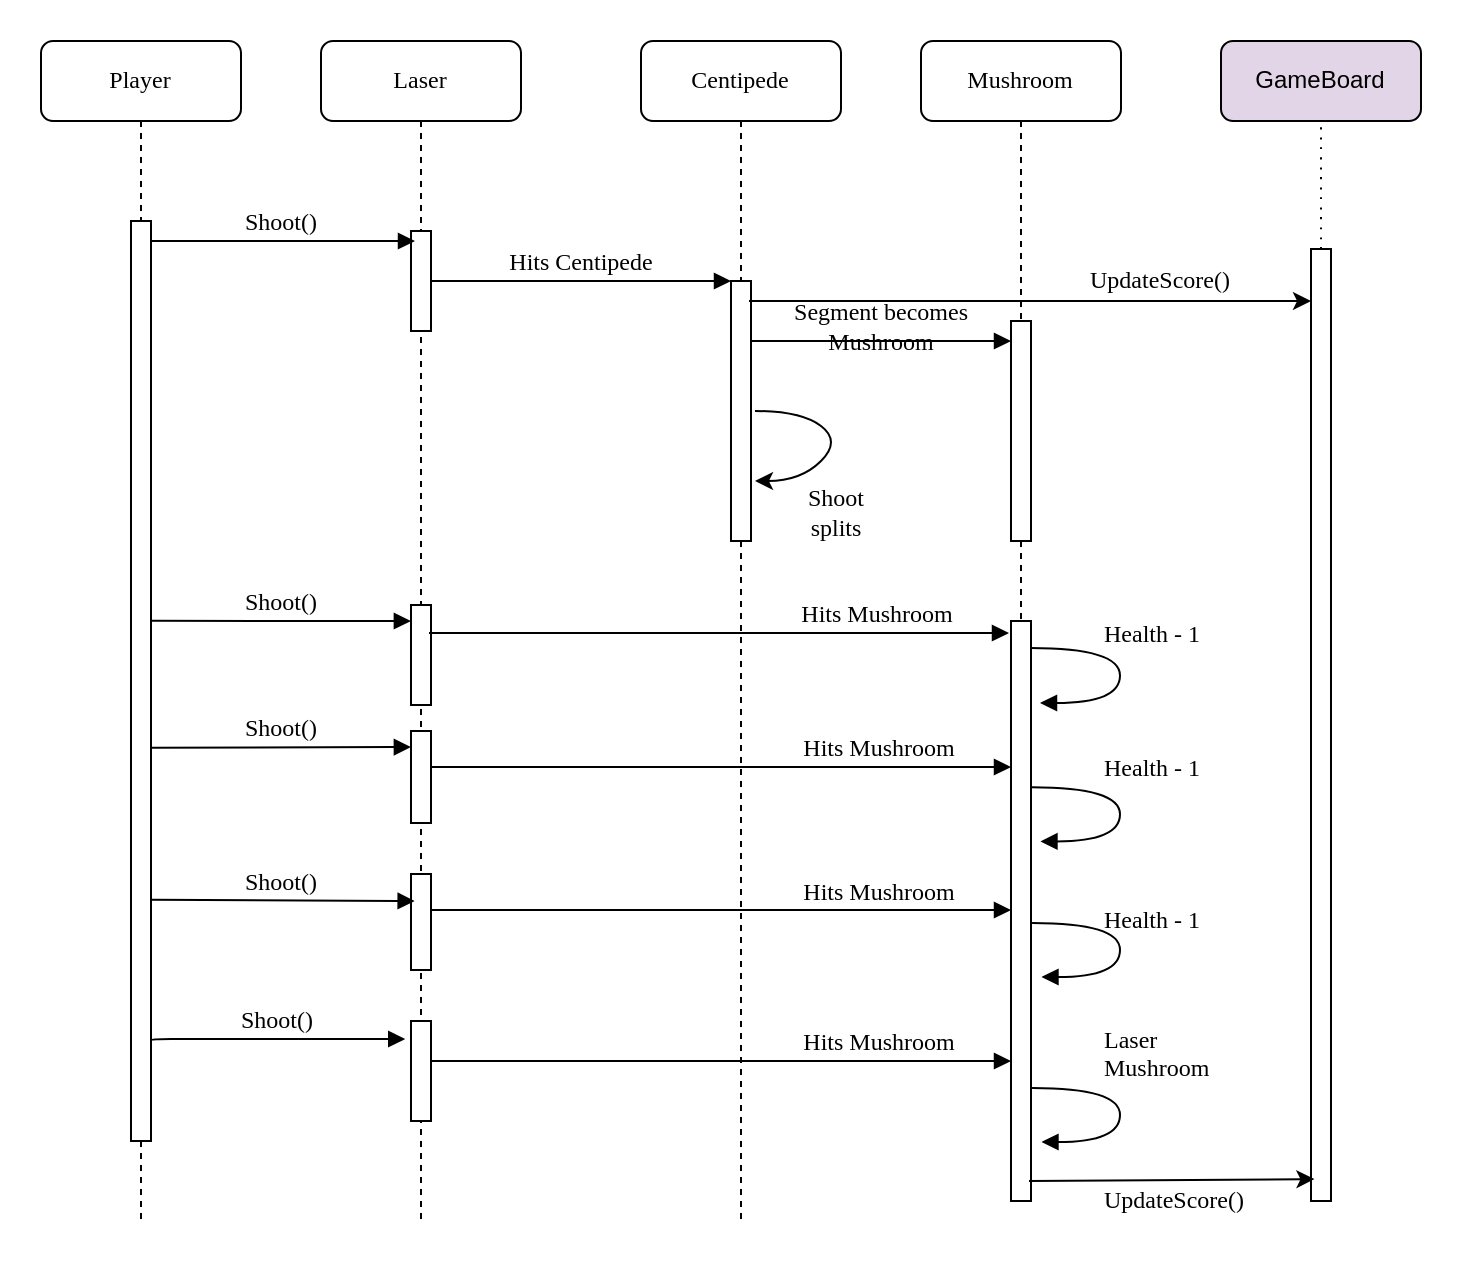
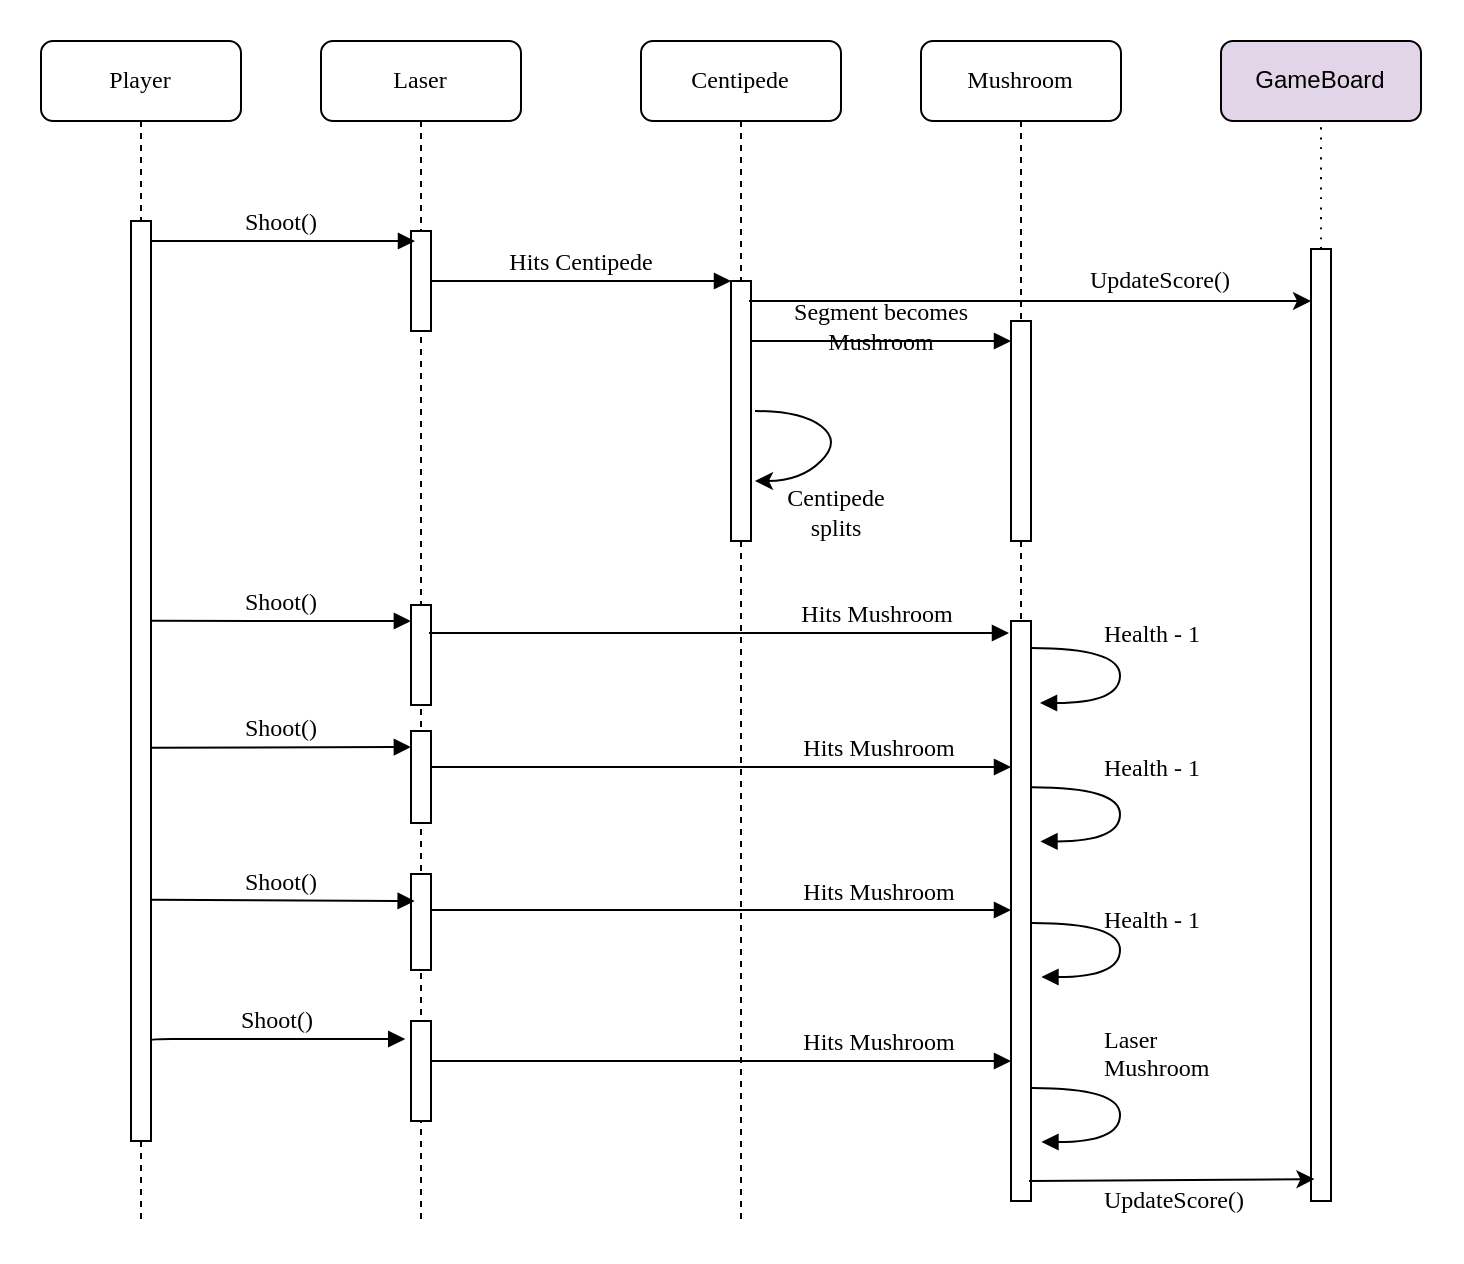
node "Shoot splits": label "Shoot splits" -> "Centipede splits"
